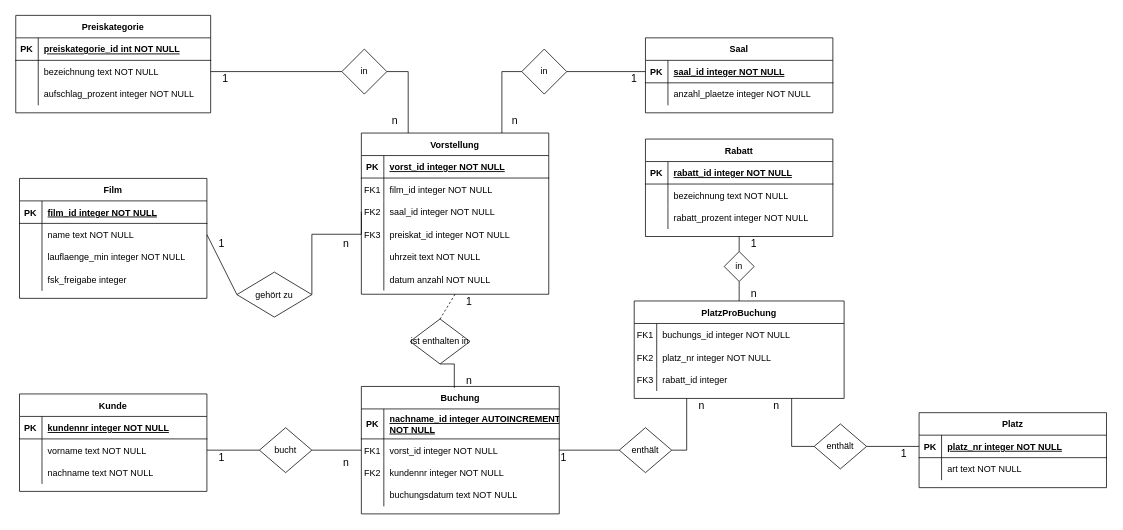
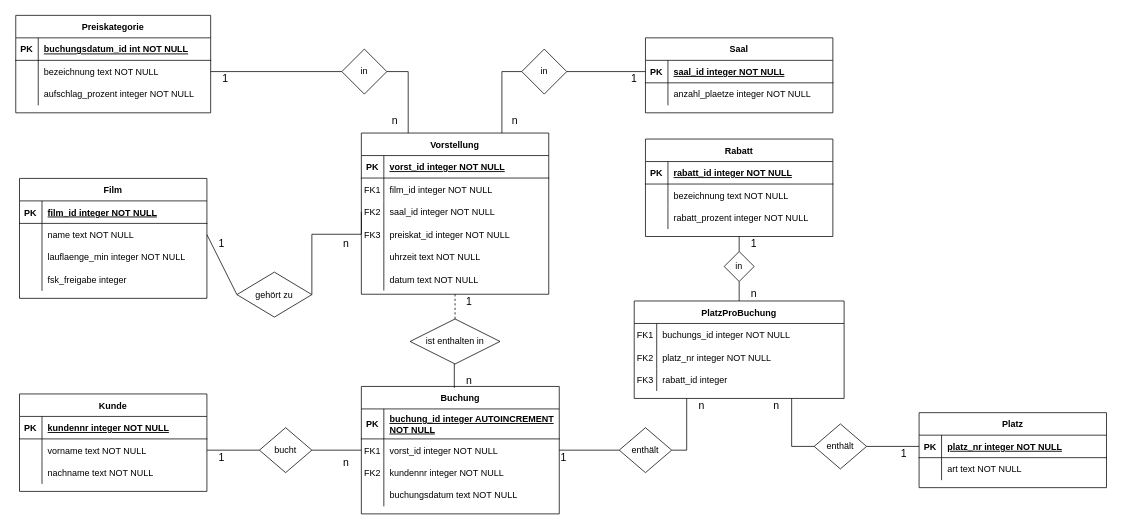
node "preiskategorie_id int NOT NULL": label "preiskategorie_id int NOT NULL" -> "buchungsdatum_id int NOT NULL"
node "datum anzahl NOT NULL": label "datum anzahl NOT NULL" -> "datum text NOT NULL"
node "ist enthalten in": size 60x45 -> 90x45
node "nachname_id integer AUTOINCREMENT NOT NULL": label "nachname_id integer AUTOINCREMENT NOT NULL" -> "buchung_id integer AUTOINCREMENT NOT NULL"
